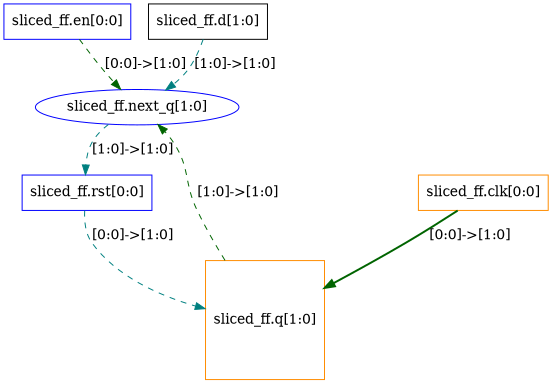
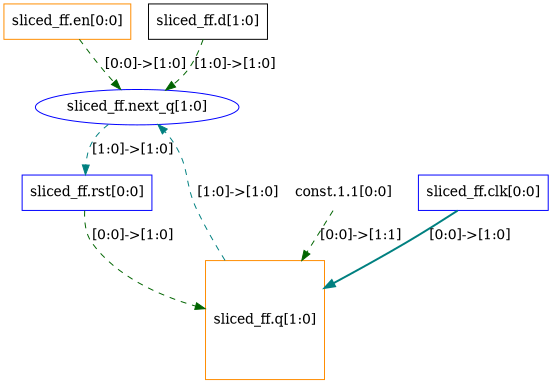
node "sliced_ff.en[0:0]": color blue -> darkorange
edge "sliced_ff.d[1:0]" -> "sliced_ff.next_q[1:0]": color teal -> darkgreen
node "const.1.1[0:0]": added
node "sliced_ff.clk[0:0]": color darkorange -> blue
edge "sliced_ff.q[1:0]" -> "sliced_ff.next_q[1:0]": color darkgreen -> teal
edge "sliced_ff.clk[0:0]" -> "sliced_ff.q[1:0]": color darkgreen -> teal
edge "sliced_ff.rst[0:0]" -> "sliced_ff.q[1:0]": color teal -> darkgreen
